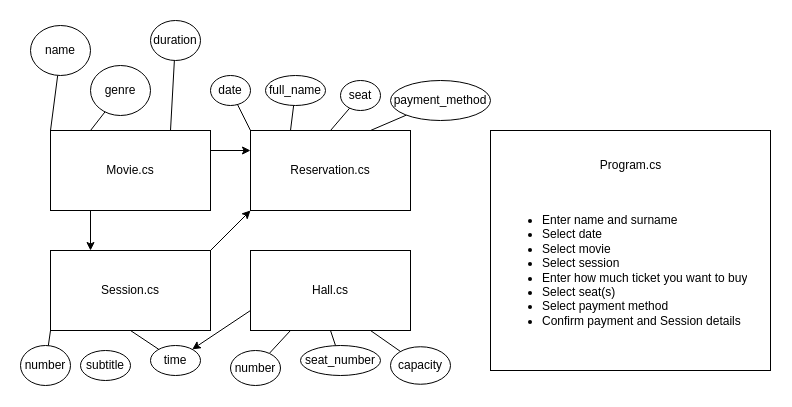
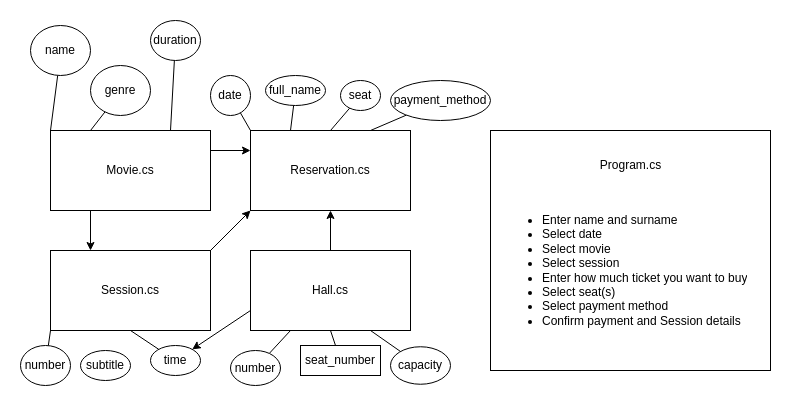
node "date": size 40x30 -> 40x40
edge "Hall.cs" -> "Reservation.cs": added
node "seat_number": shape ellipse -> rectangle
